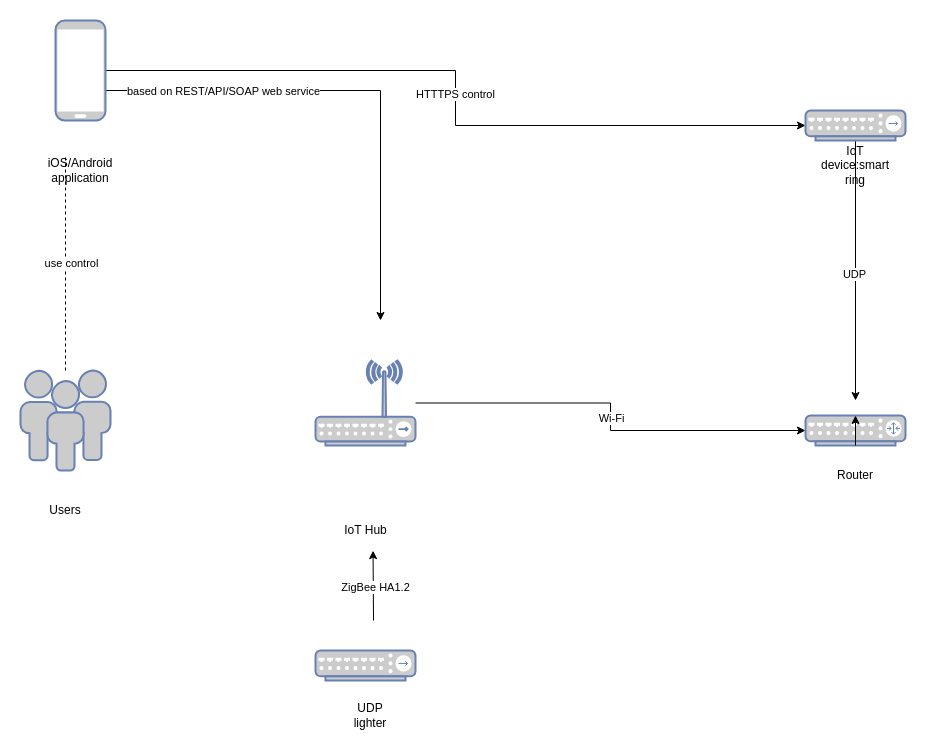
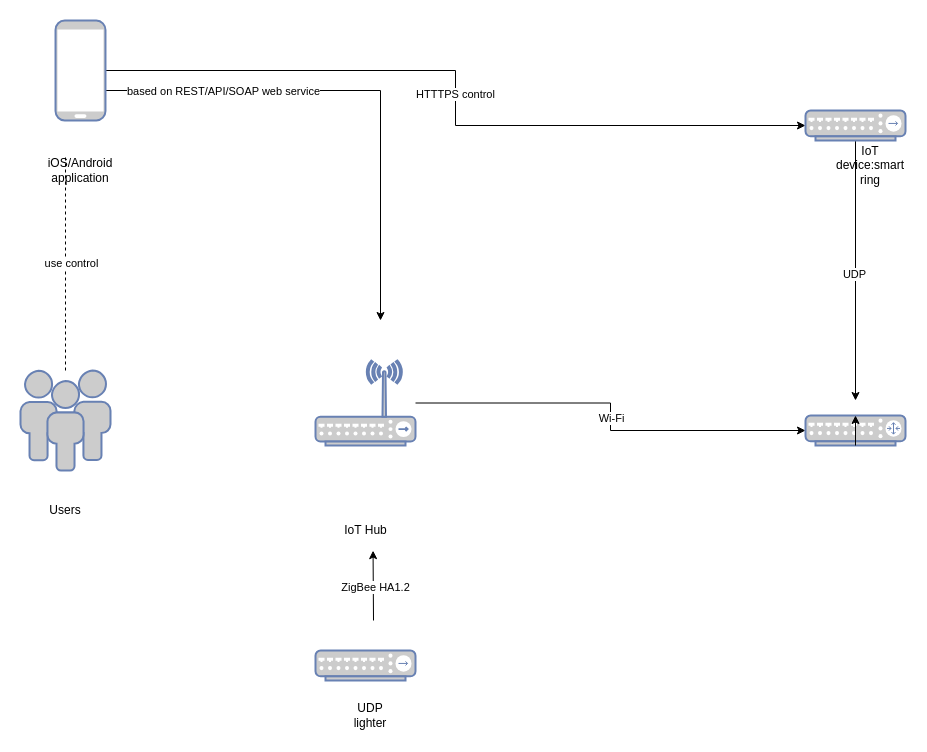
node "IoT device:smart ring": moved (856, 166) -> (871, 166)
node "Router": removed
